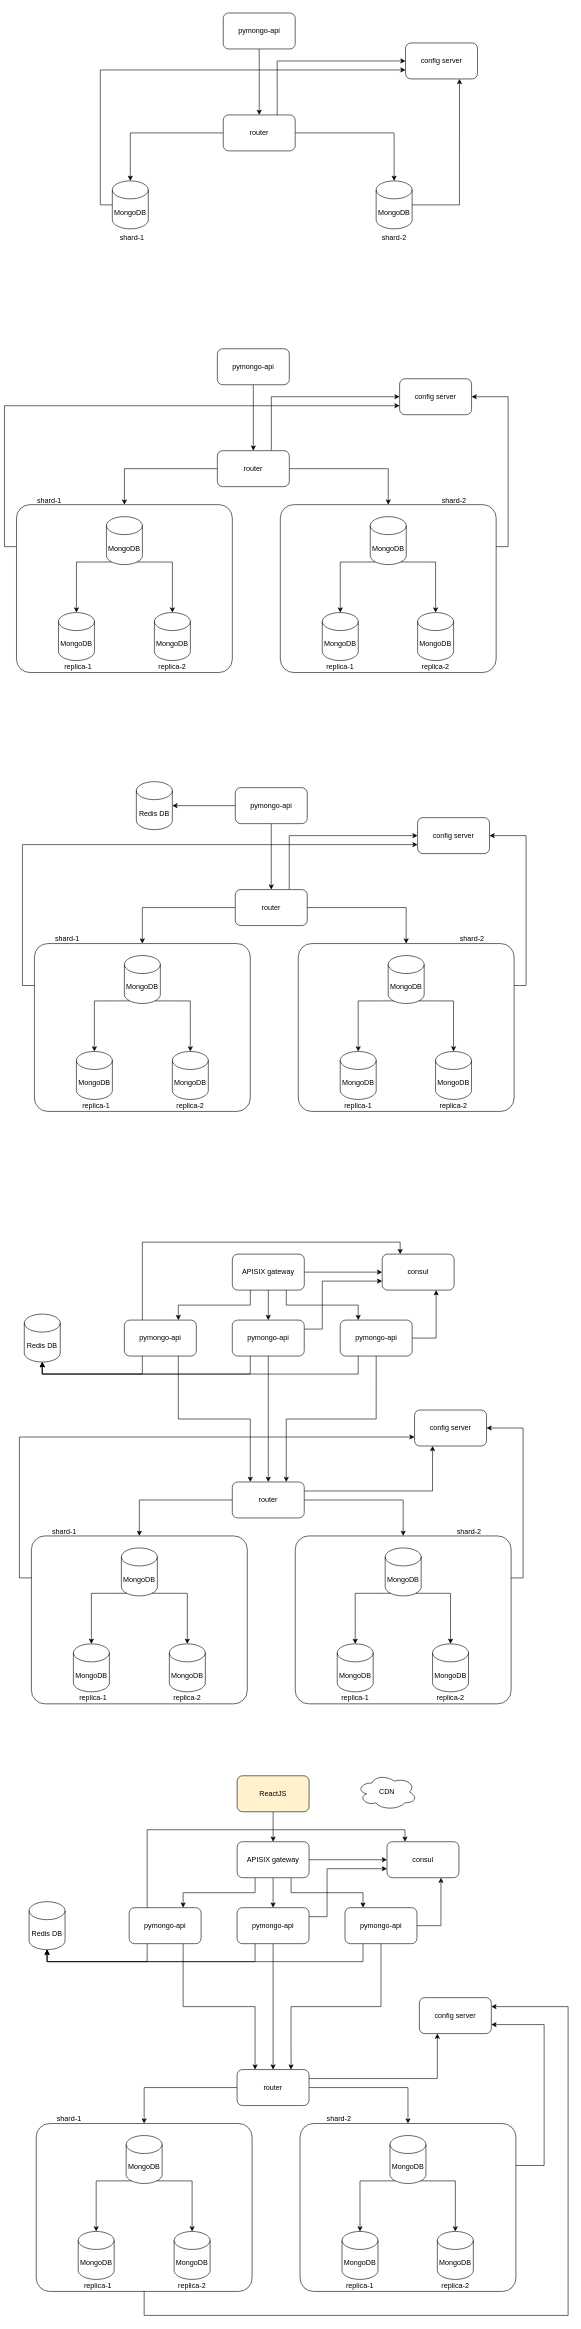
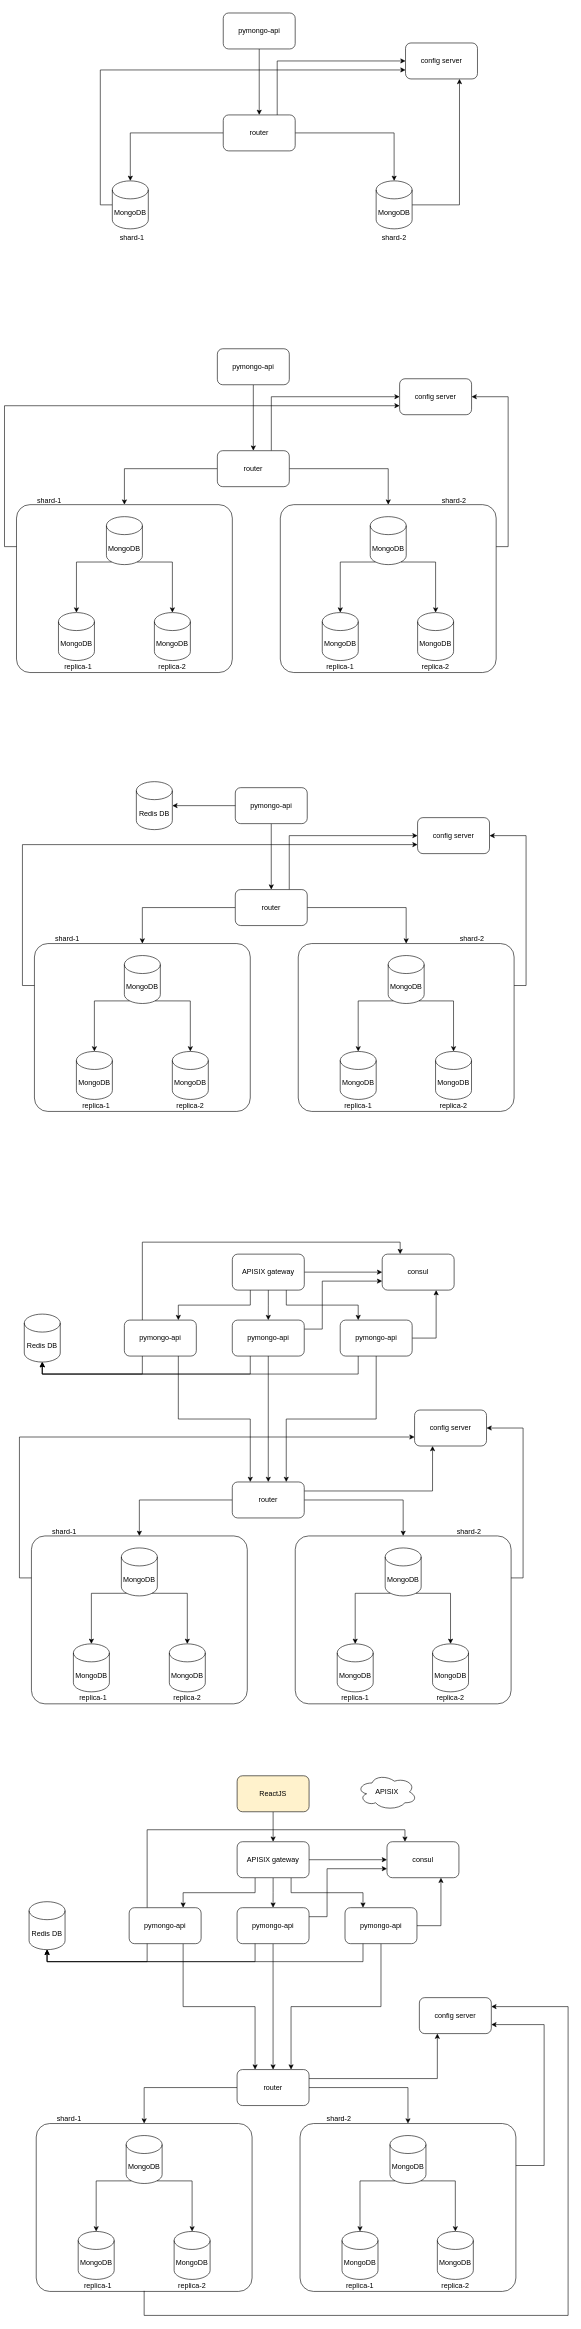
node "CDN": label "CDN" -> "APISIX"
